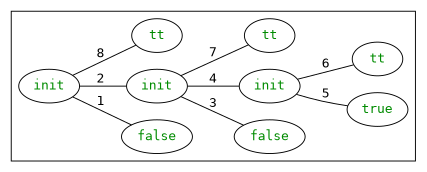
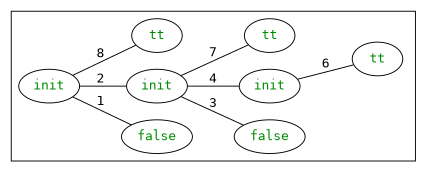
node "true": removed
